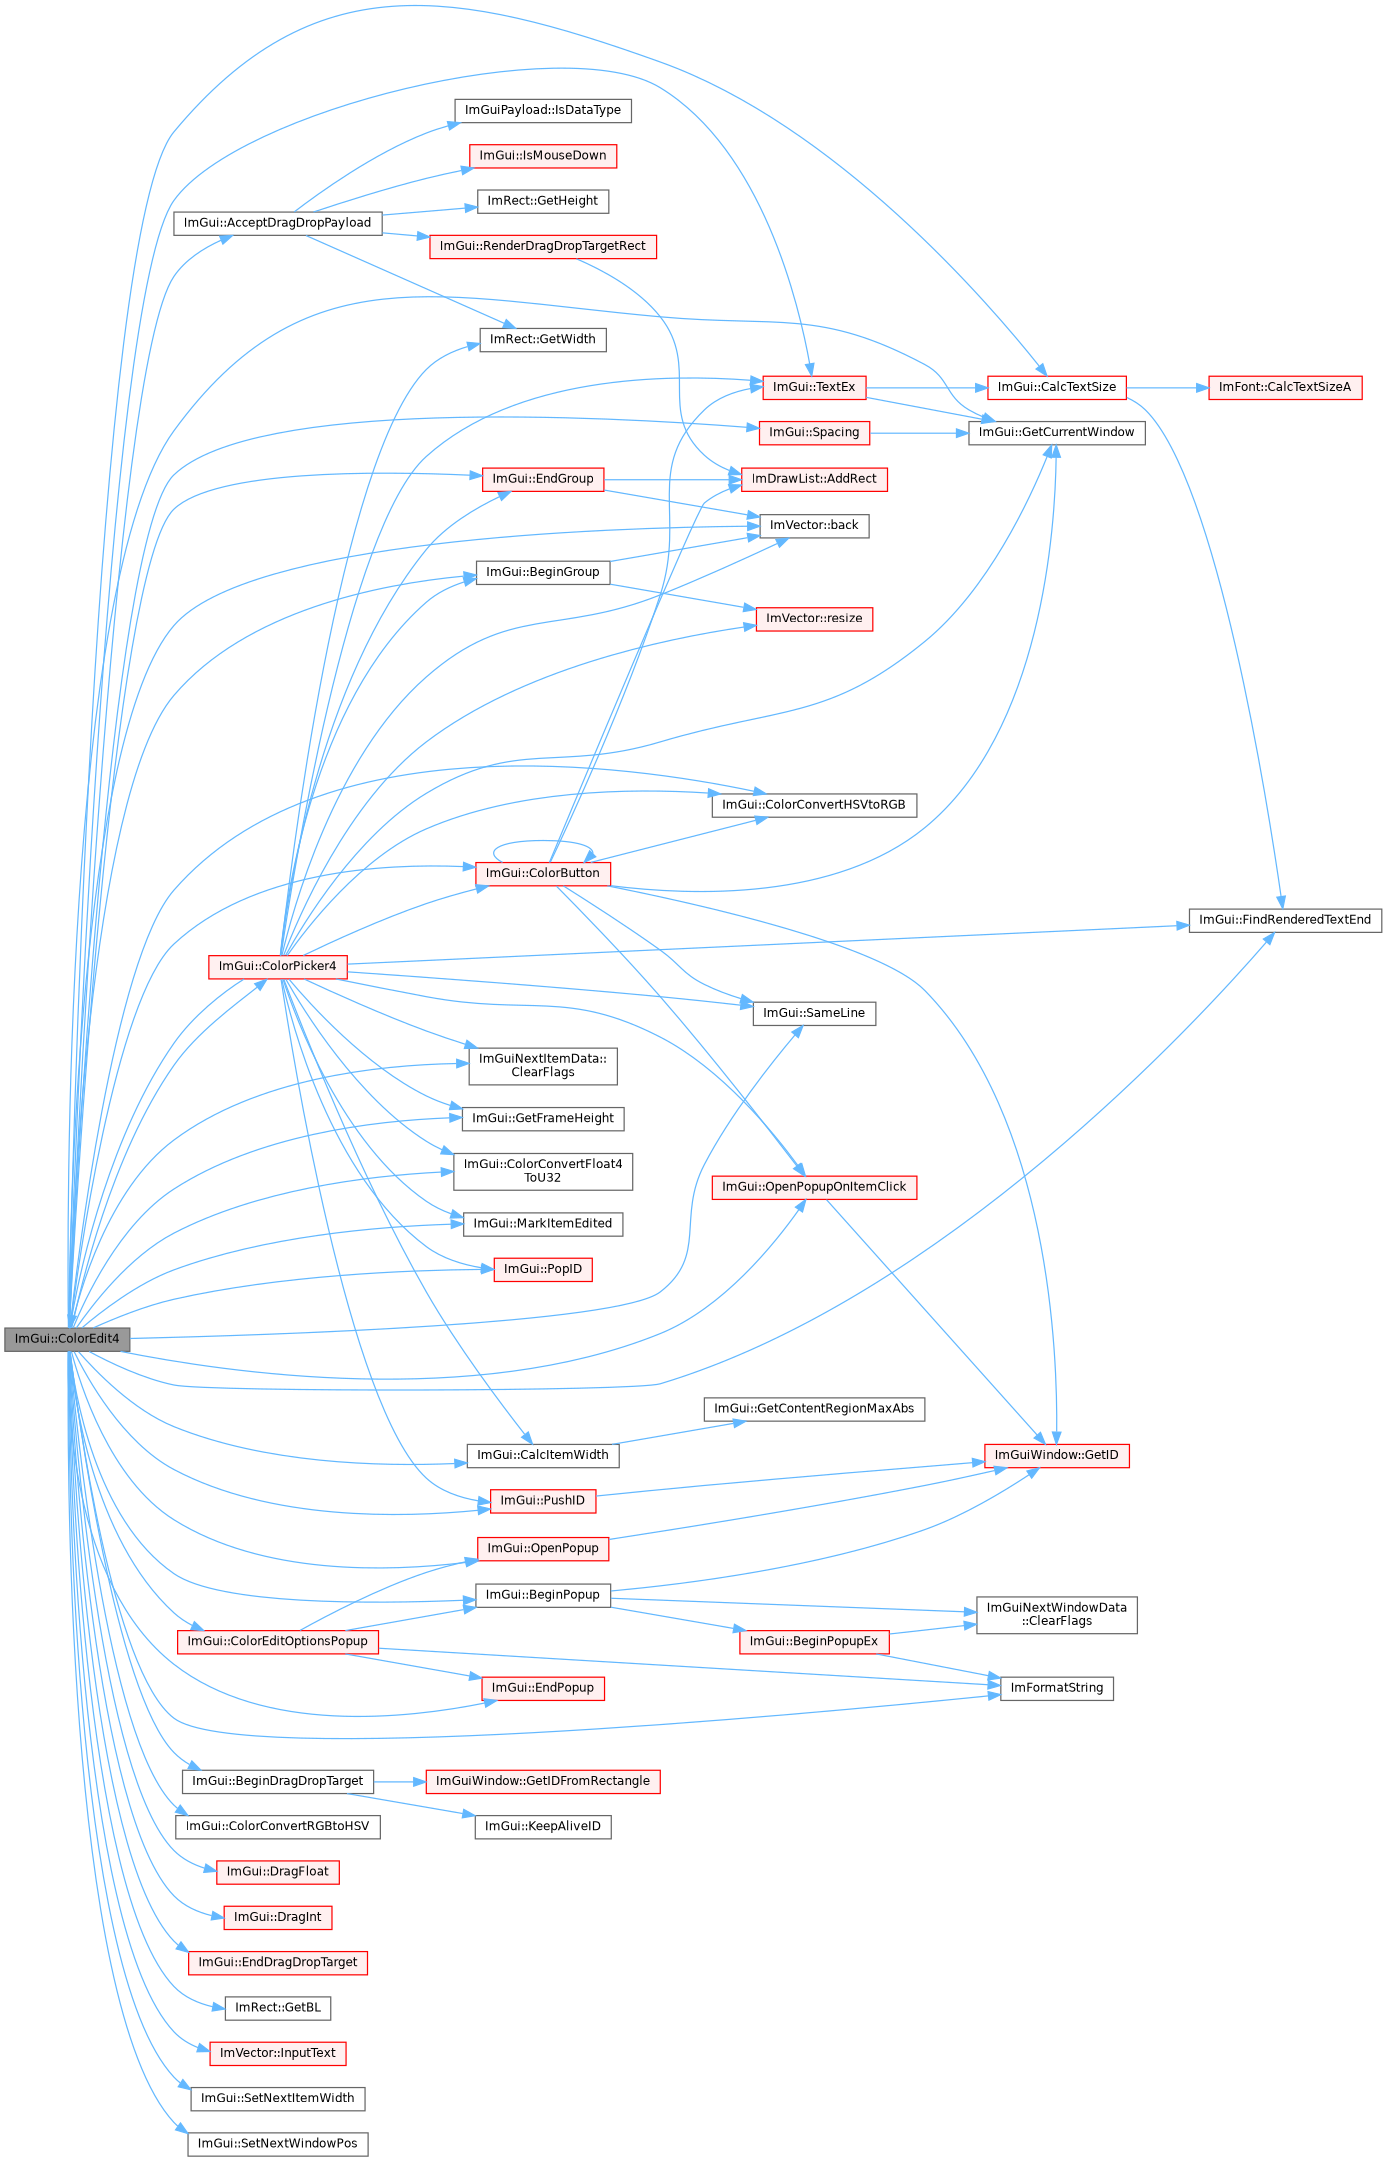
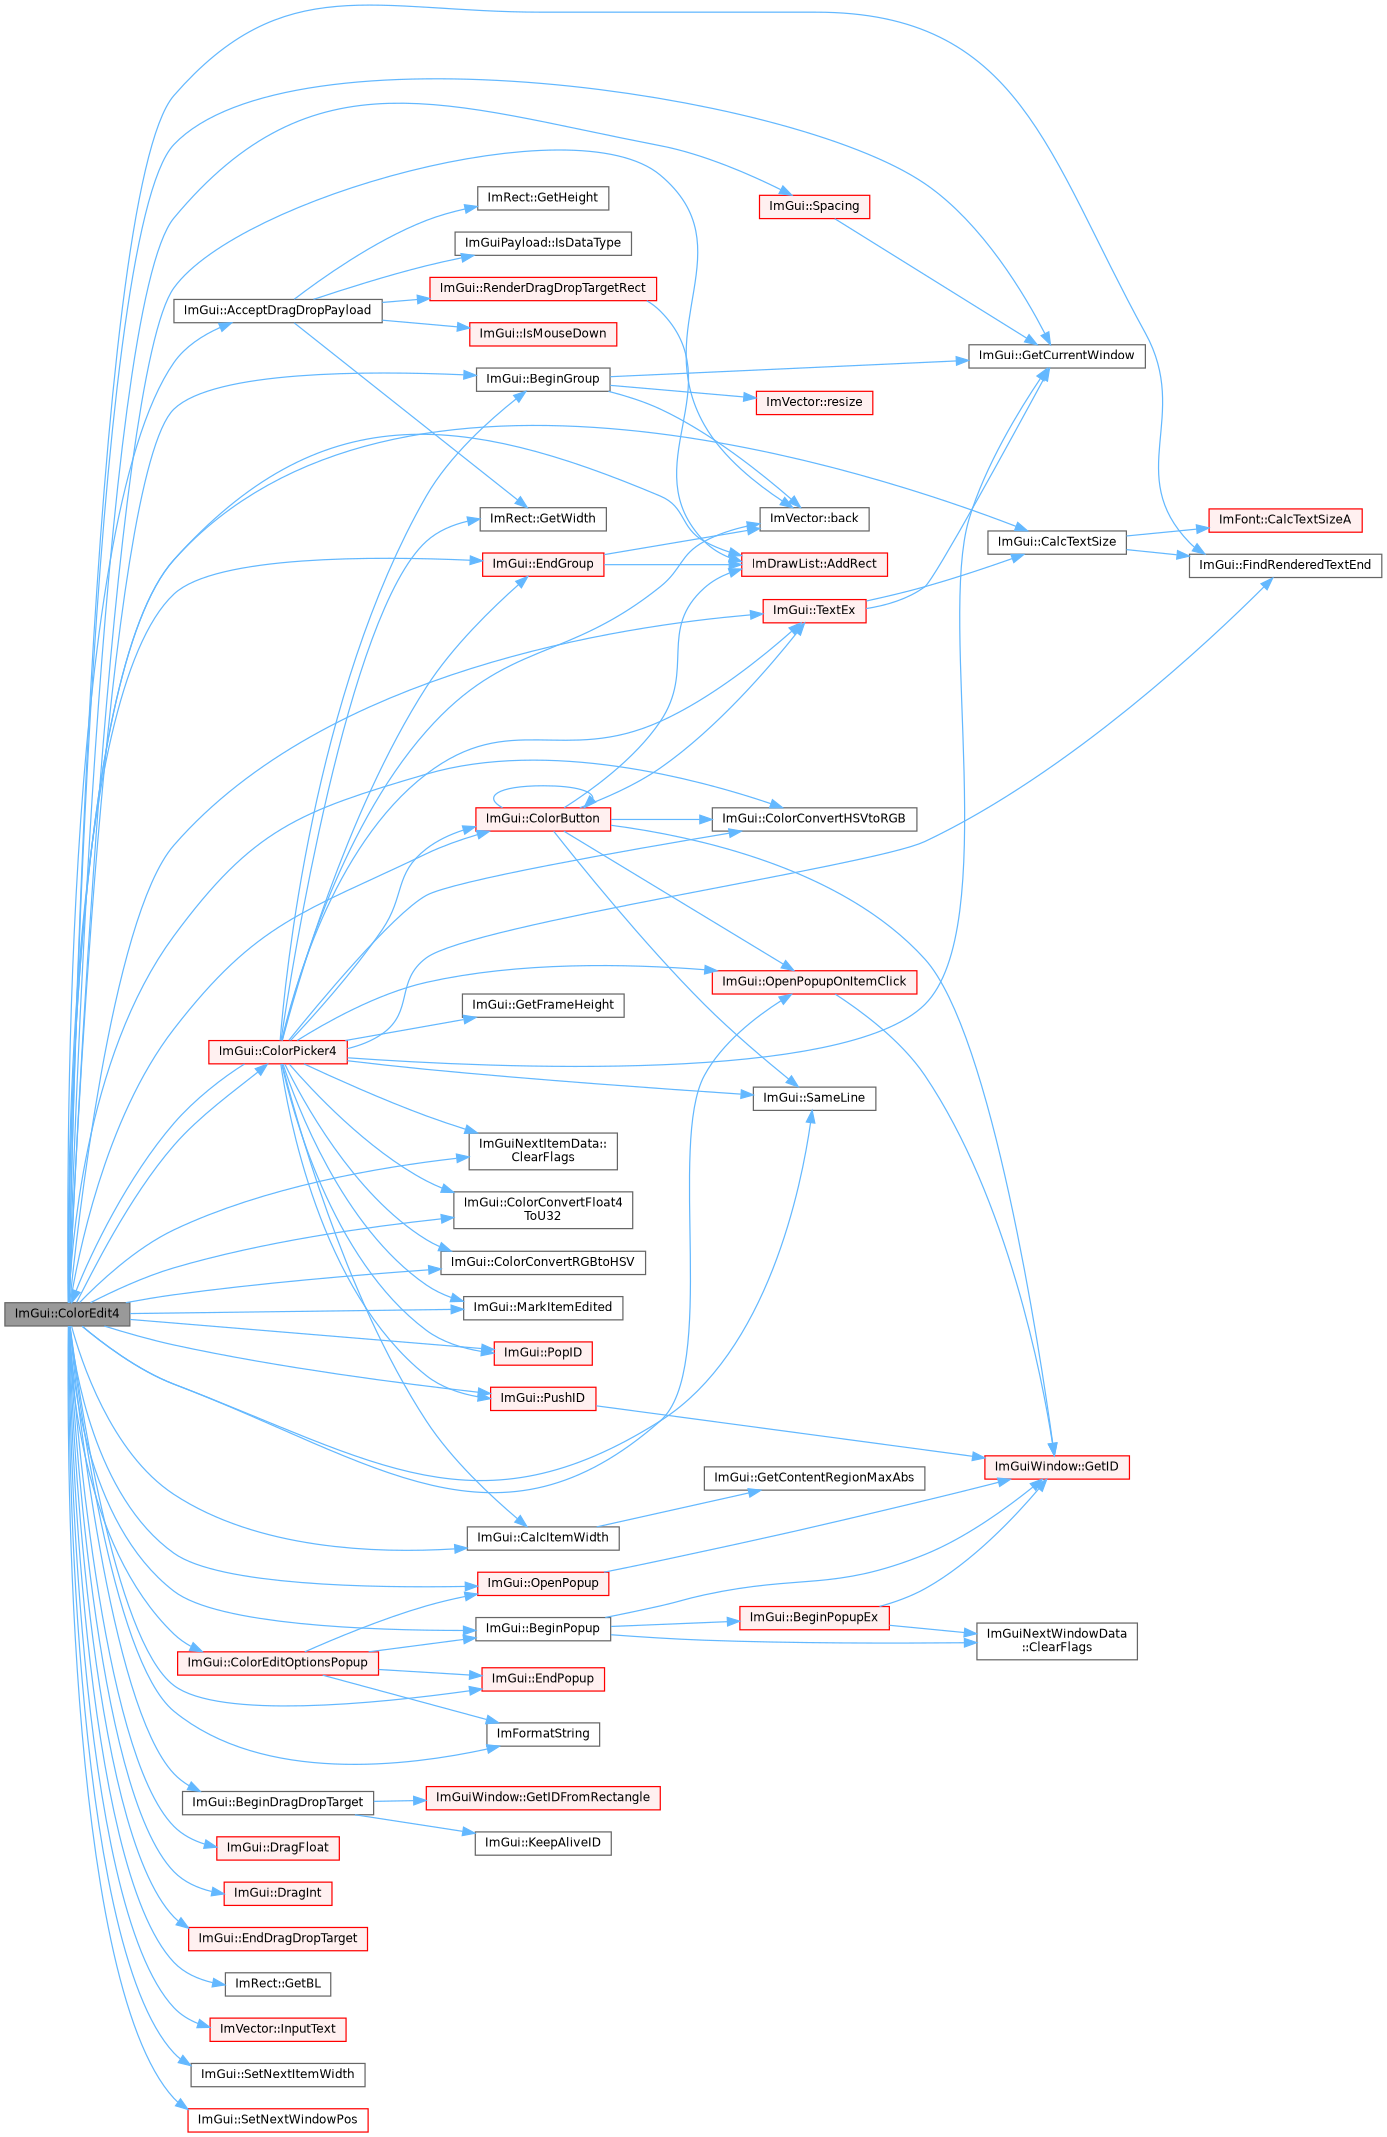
node "ImGui::CalcTextSize": color red -> grey40
edge "ImGui::ColorPicker4" -> "ImVector::resize": now "ImGui::ColorPicker4" -> "ImGui::ColorConvertRGBtoHSV"
edge "ImGui::ColorButton" -> "ImGui::GetCurrentWindow": now "ImGui::BeginGroup" -> "ImGui::GetCurrentWindow"
edge "ImGui::ColorEdit4" -> "ImGui::GetFrameHeight": now "ImGui::ColorEdit4" -> "ImDrawList::AddRect"
edge "ImGui::BeginPopupEx" -> "ImFormatString": now "ImGui::BeginPopupEx" -> "ImGuiWindow::GetID"
node "ImGui::SetNextWindowPos": color grey40 -> red
